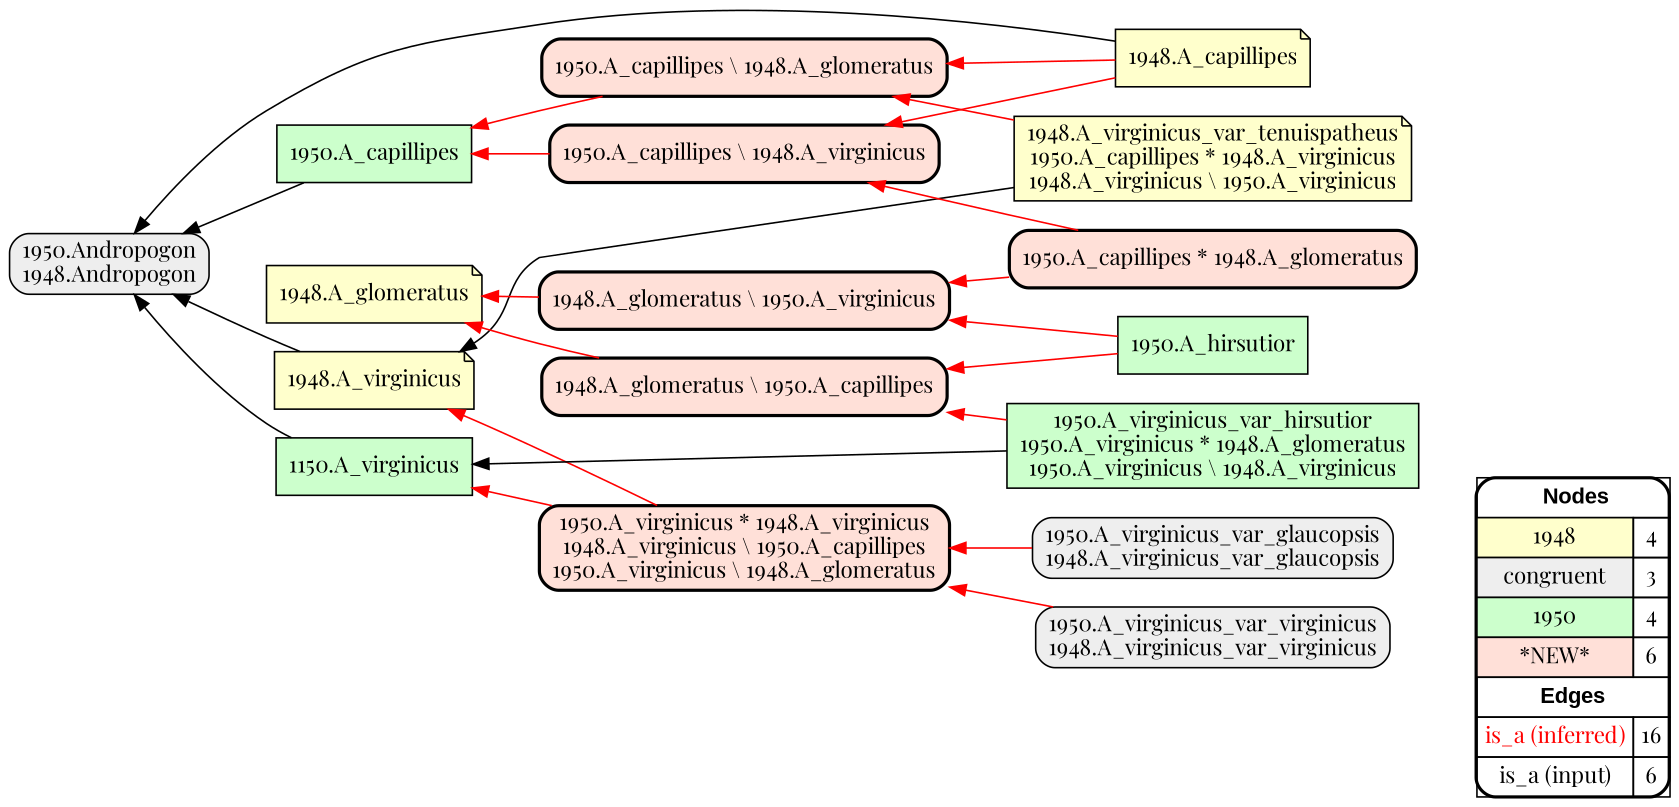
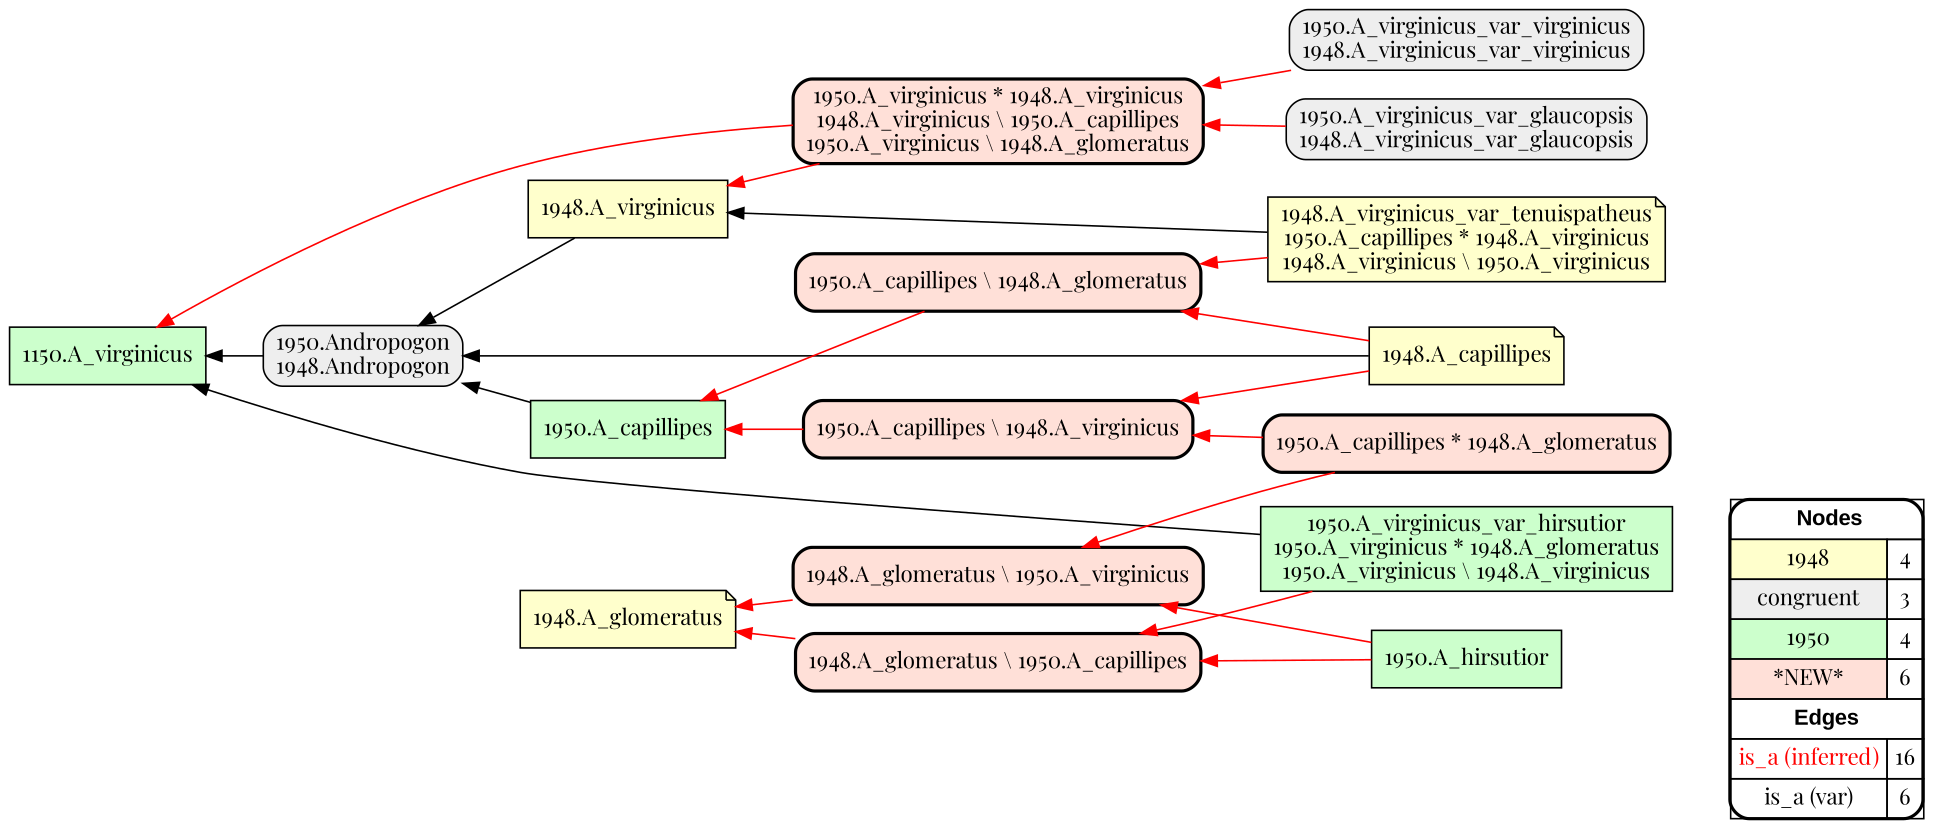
edge "1150.A_virginicus" -> "1950.Andropogon 1948.Andropogon": reversed
node "1948.A_virginicus": shape note -> box
node "Nodes": text "is_a (input)" -> "is_a (var)"
